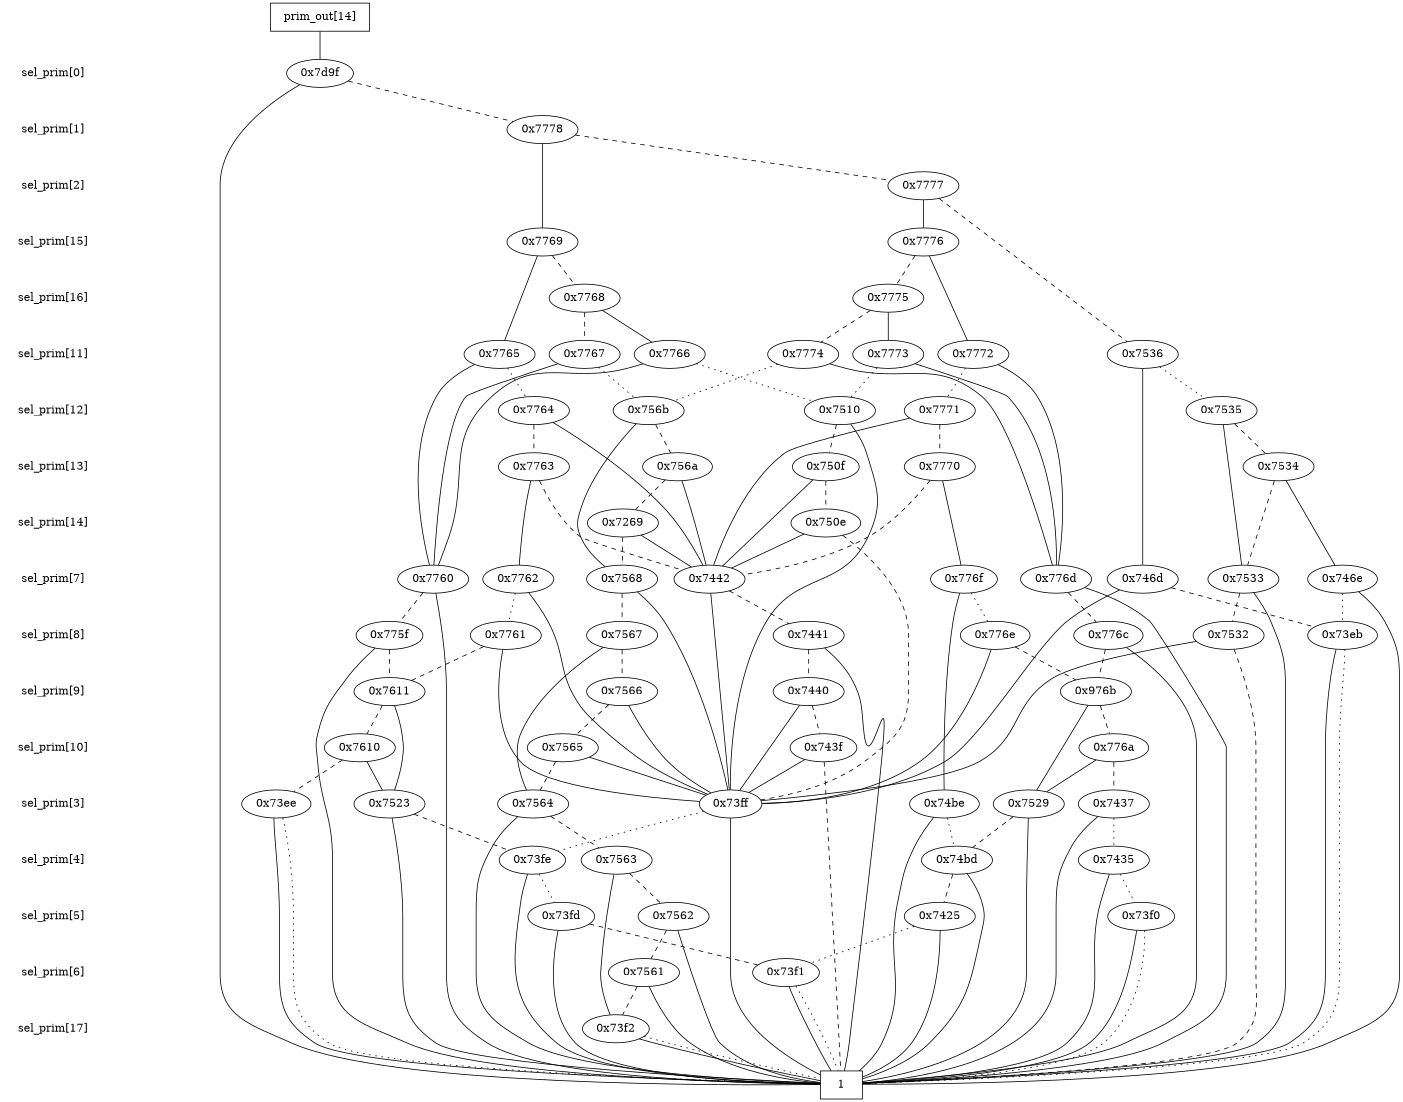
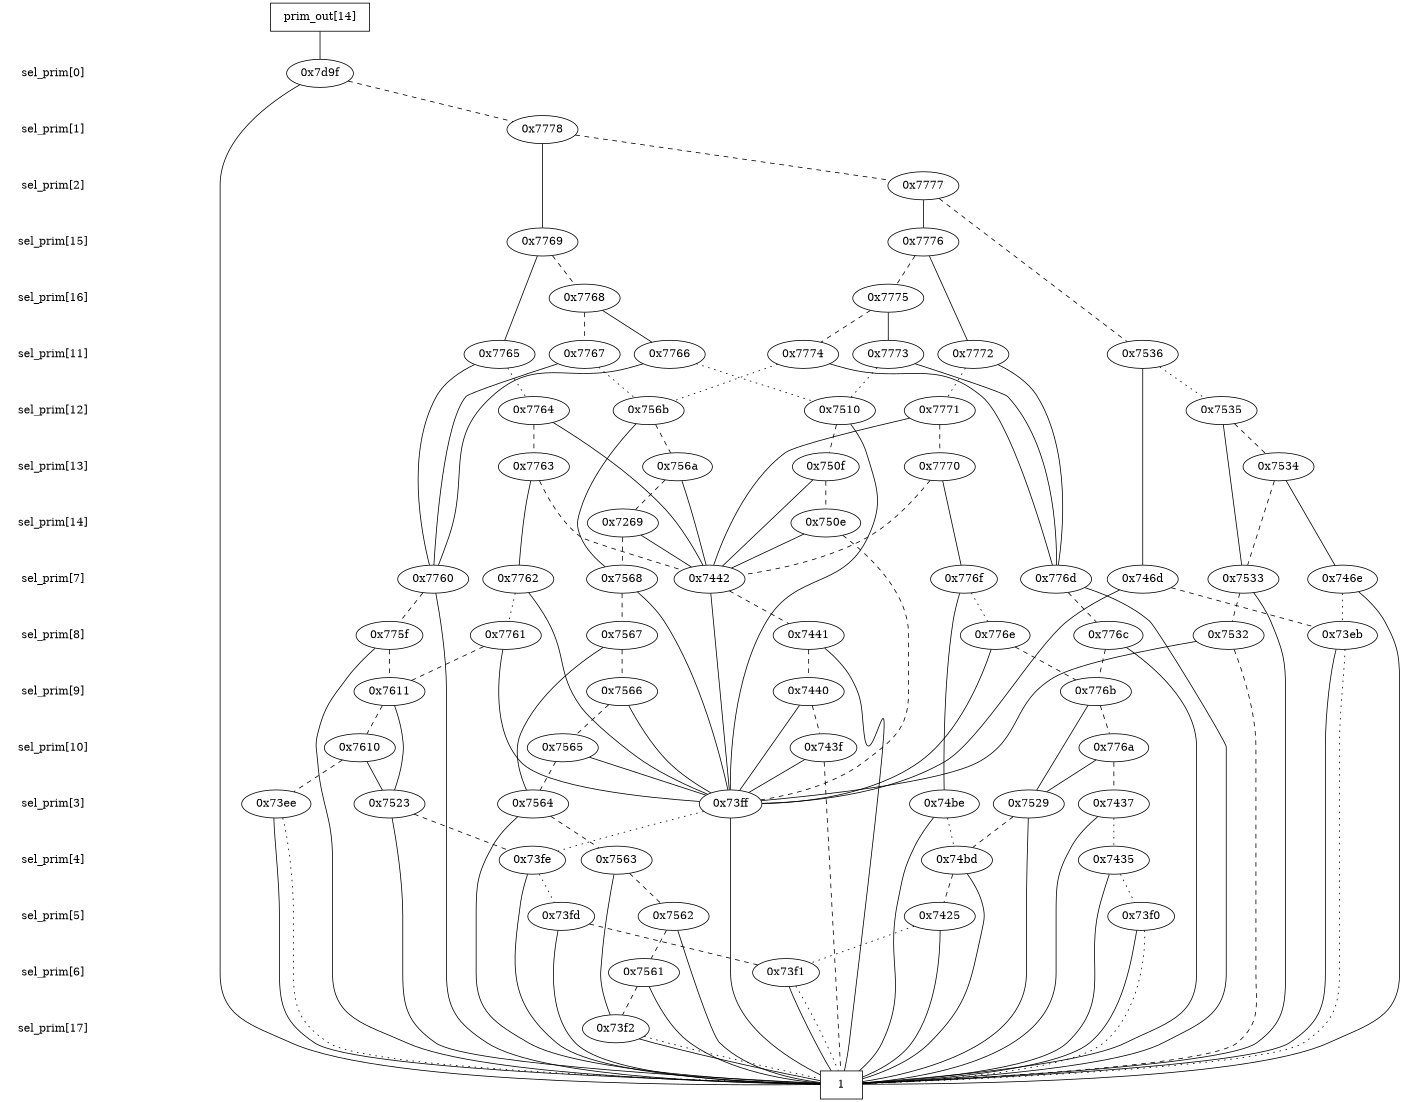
node "0x976b": label "0x976b" -> "0x776b"
